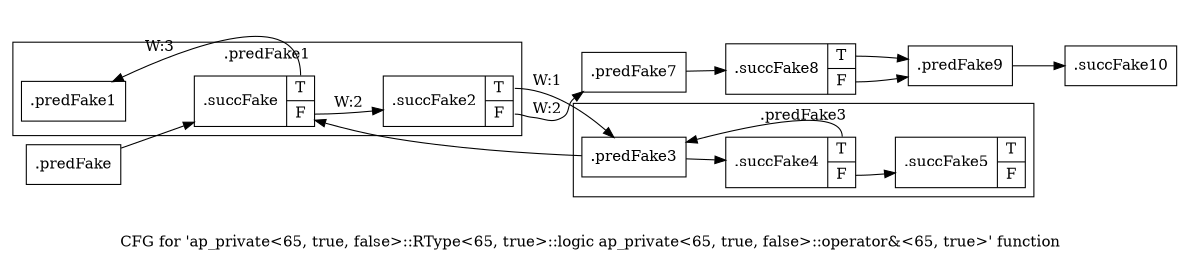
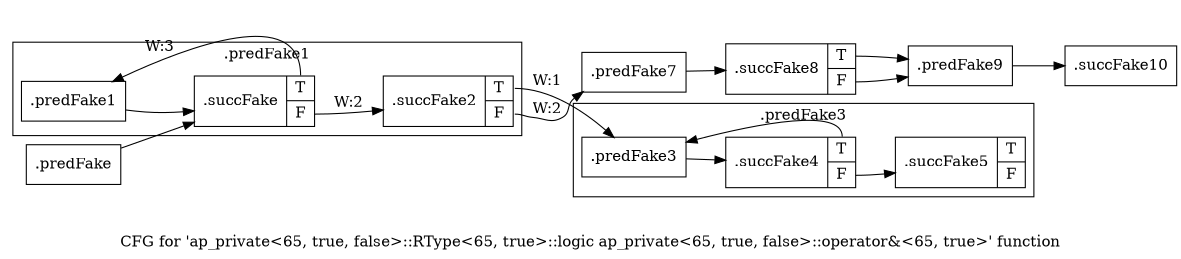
edge ".predFake3" -> ".succFake": now ".predFake1" -> ".succFake"
